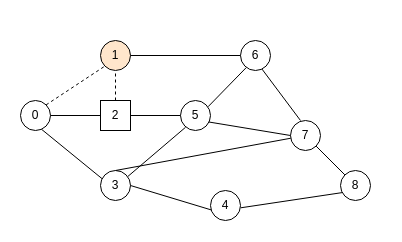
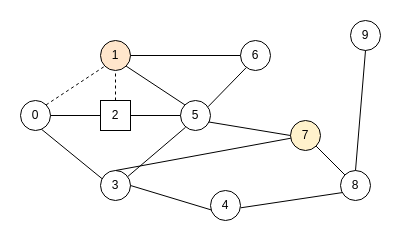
node "9": added
edge "1" -- "5": added
edge "6" -- "7": removed
edge "9" -- "8": added
node "7": fillcolor #ffffff -> #fff2cc
